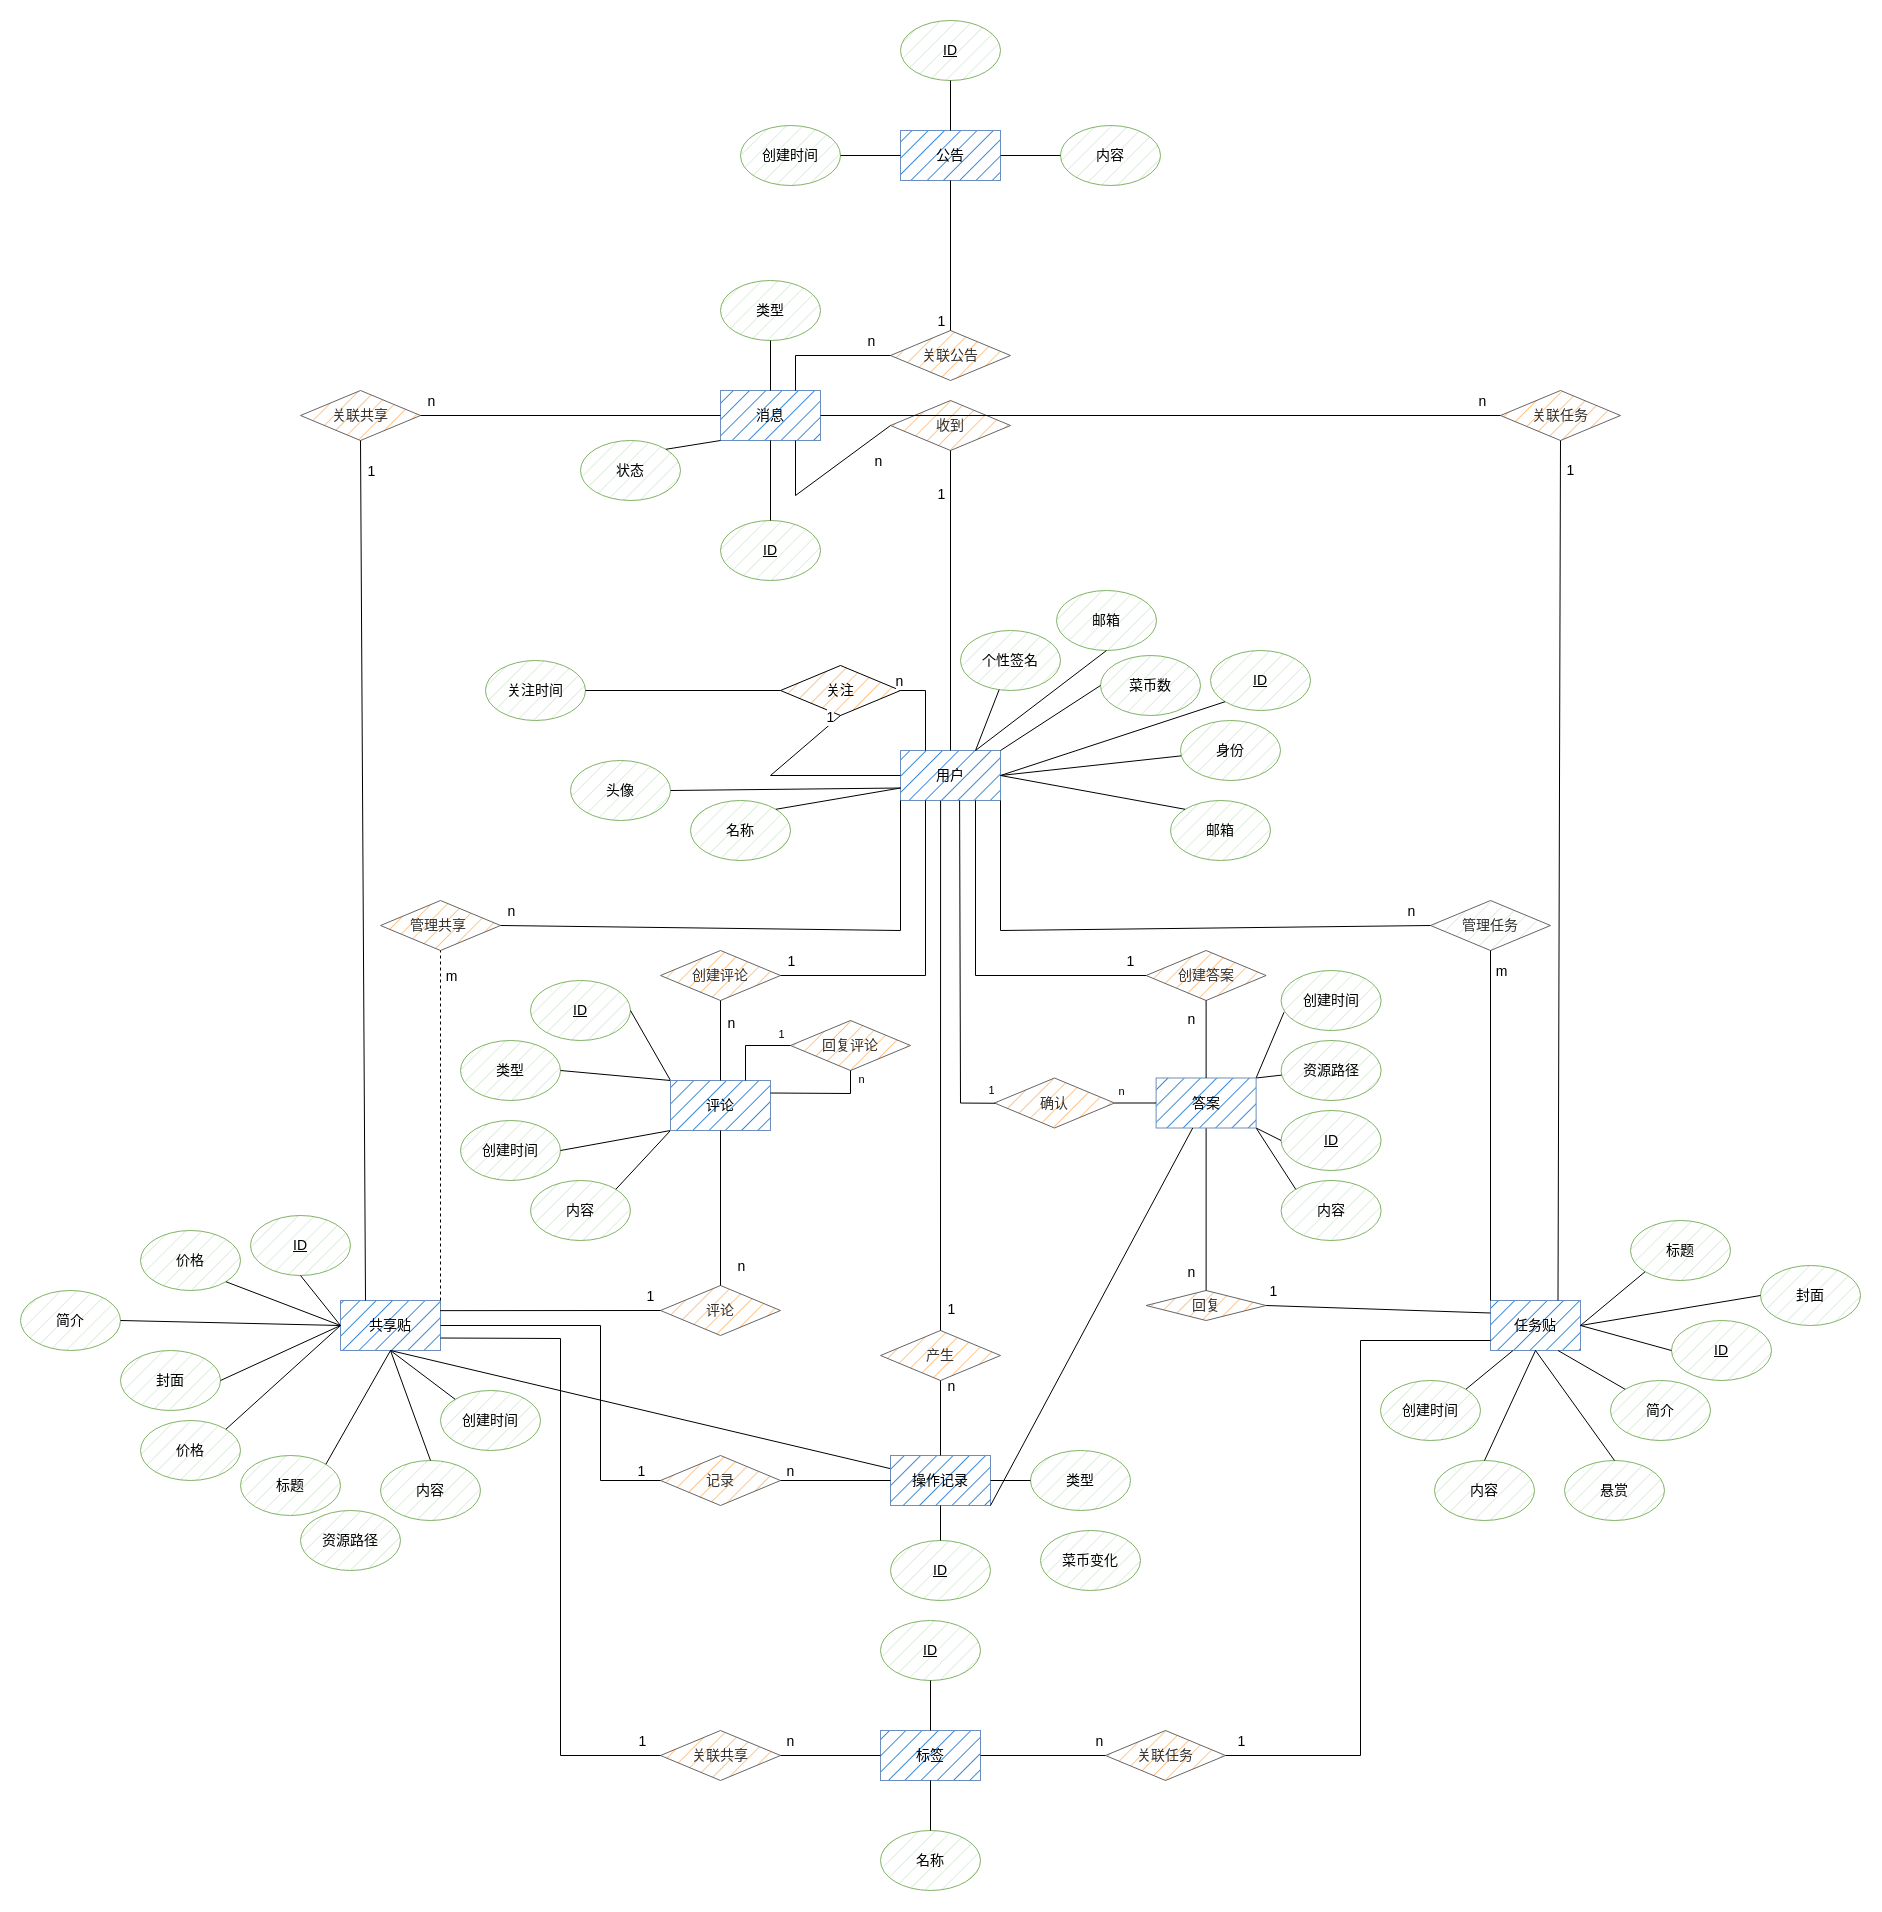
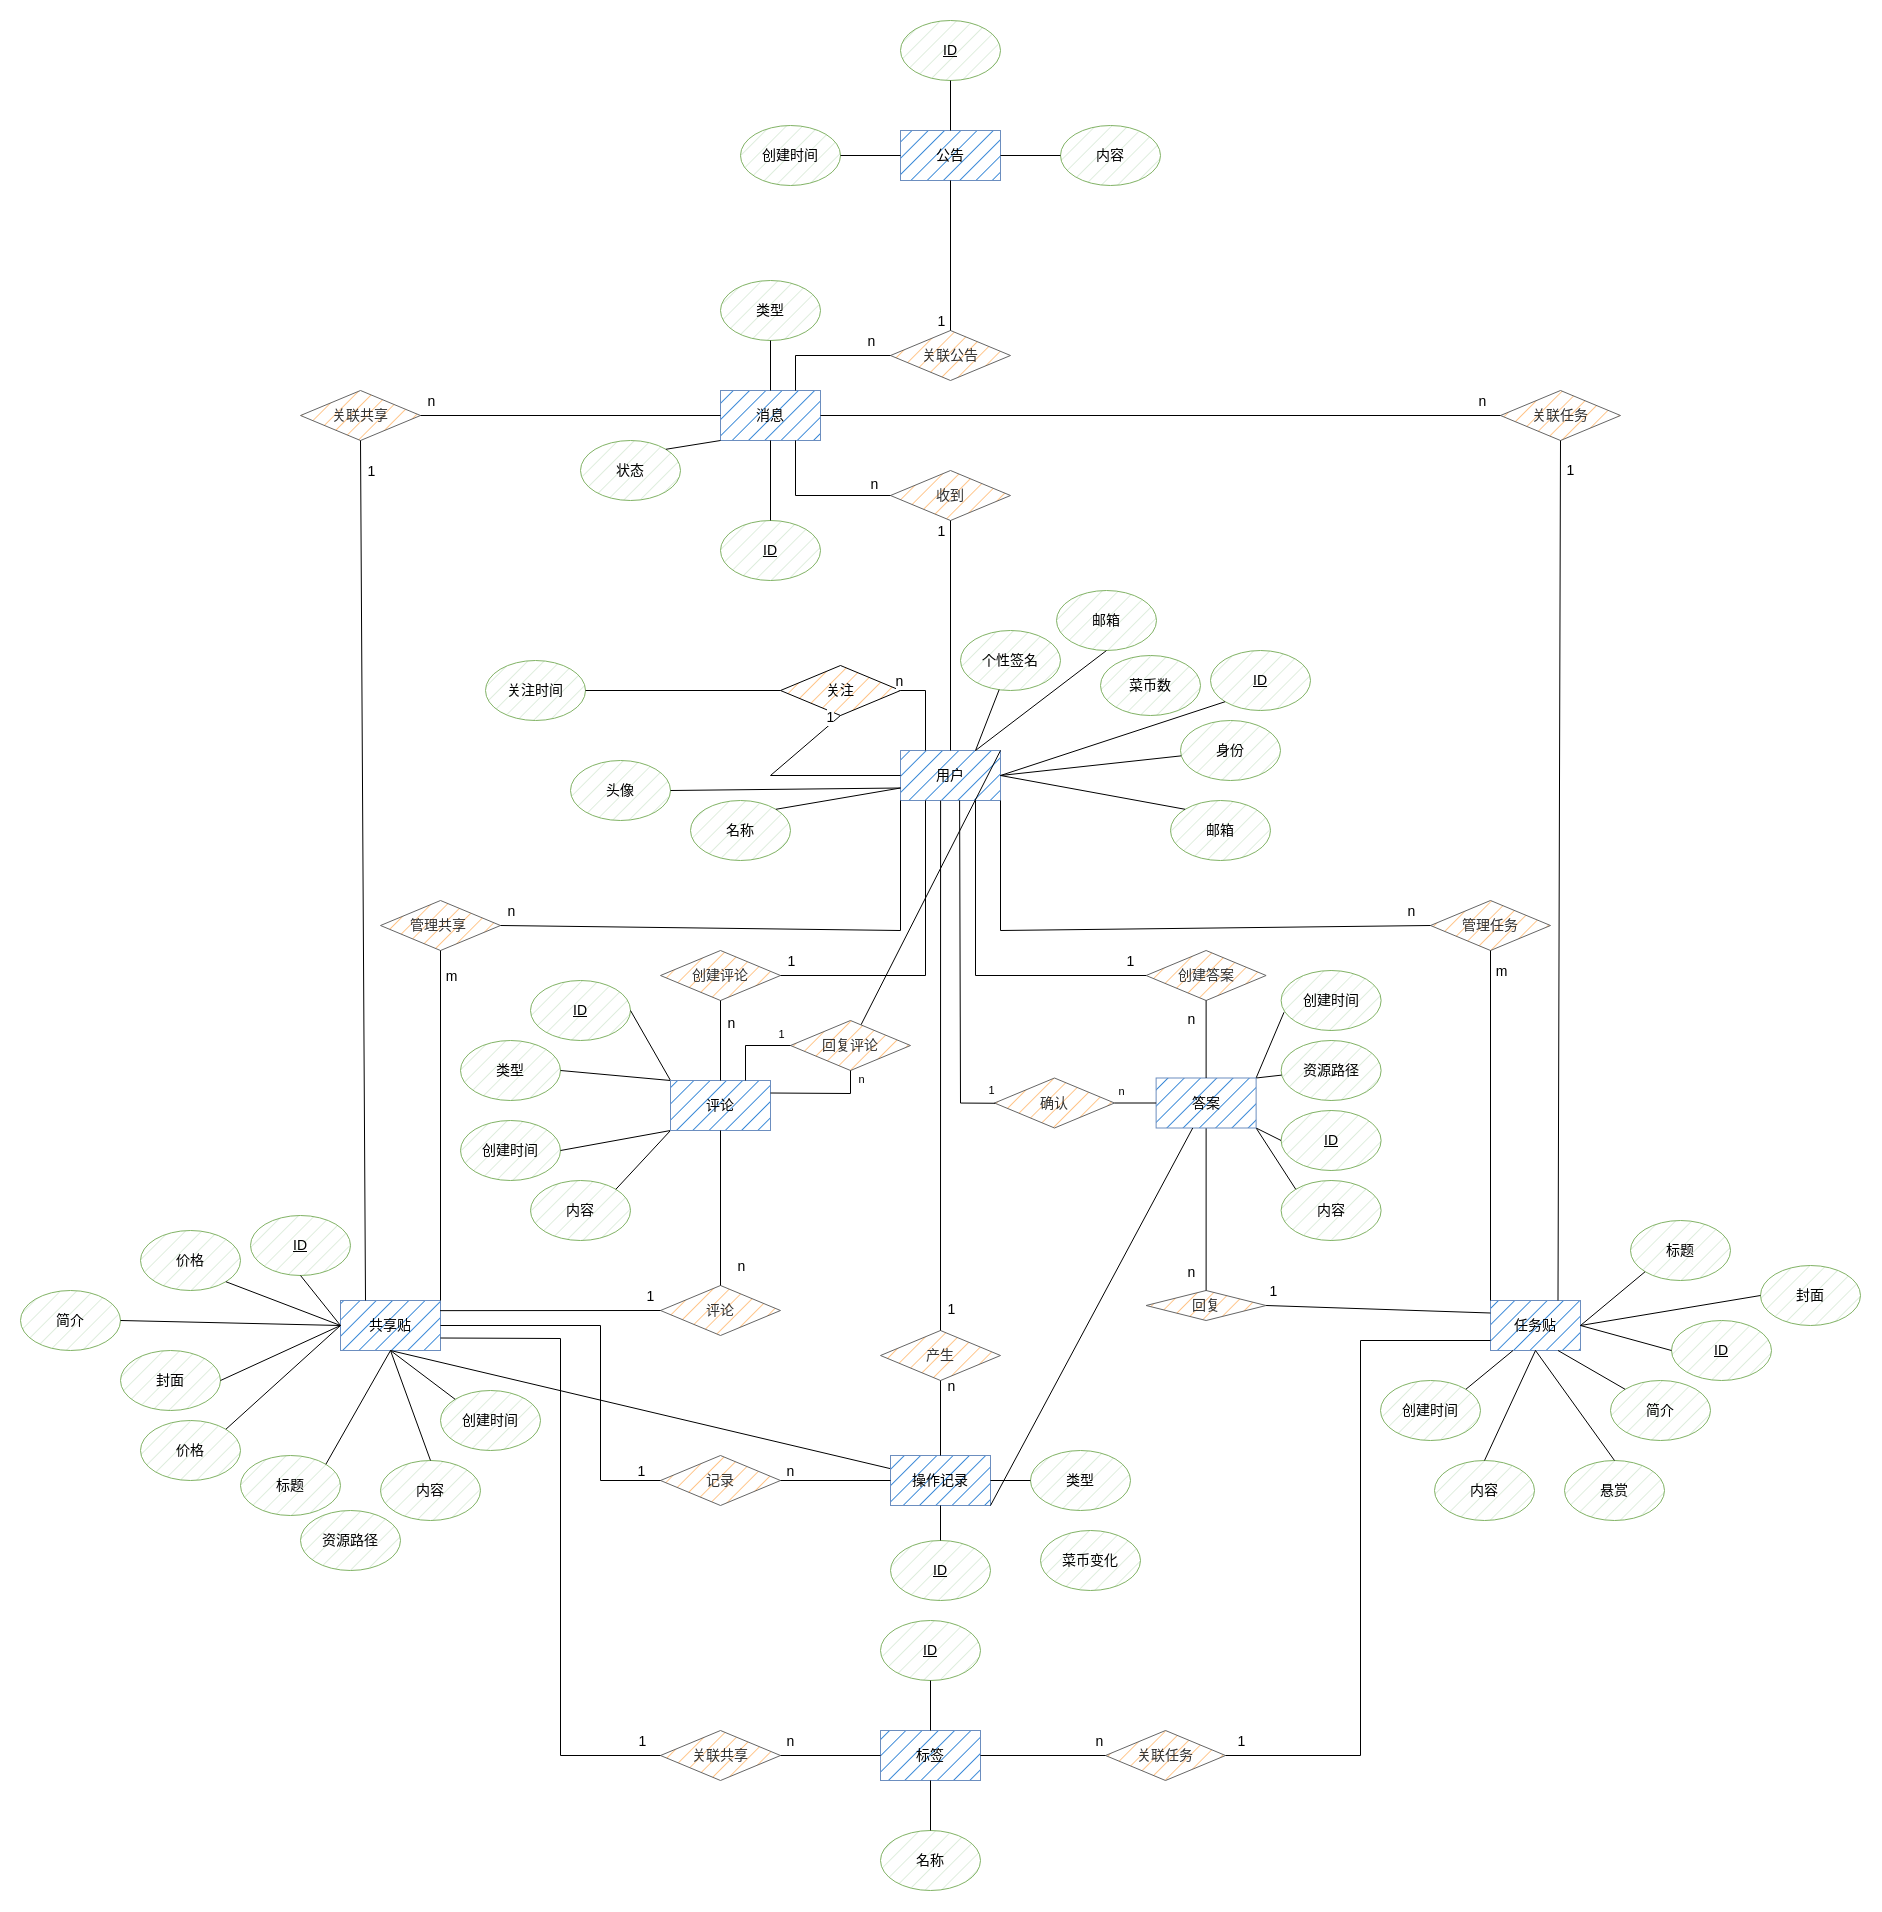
node "收到": moved (951, 426) -> (951, 496)
edge "菜币数" -- "用户": now "回复评论" -- "用户"
node "管理任务": fillcolor #d5e8d4 -> #ffb366
edge "管理共享" -- "共享贴": style dashed -> solid
